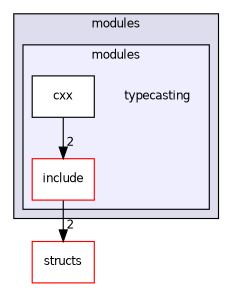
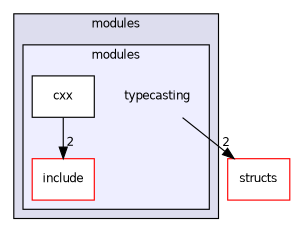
edge "include" -> "structs": now "typecasting" -> "structs"
